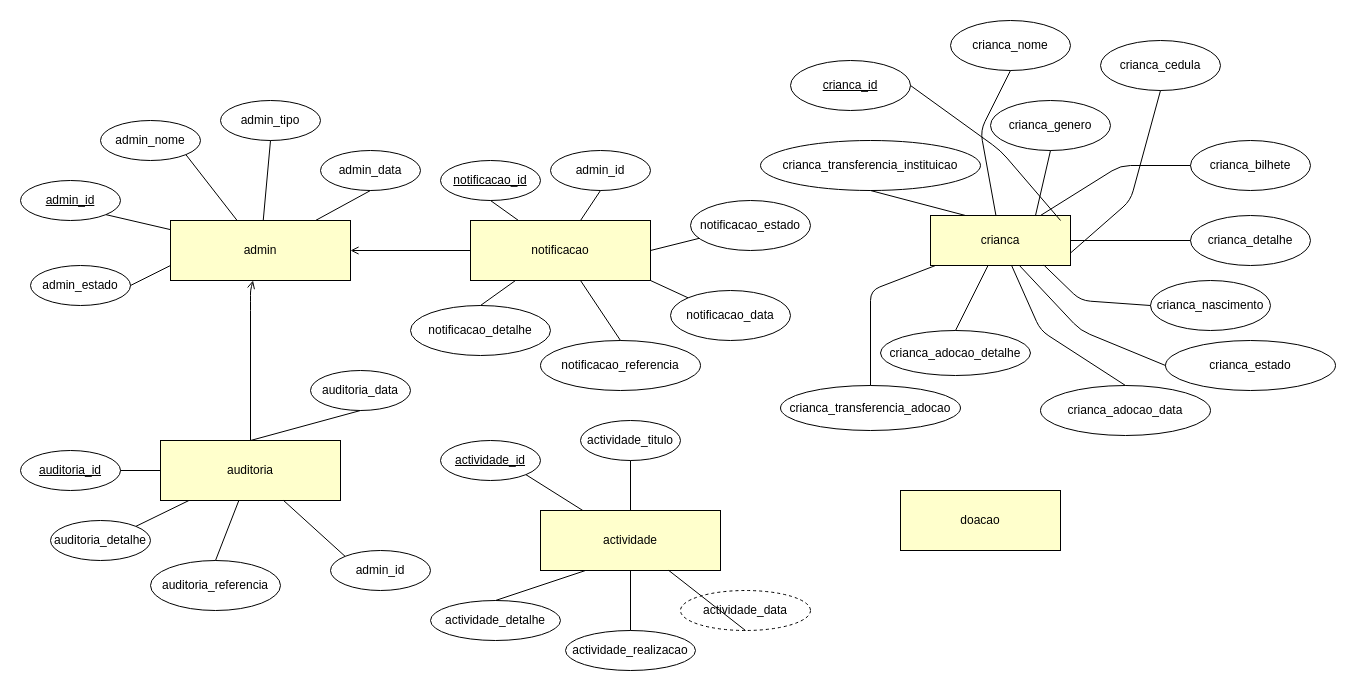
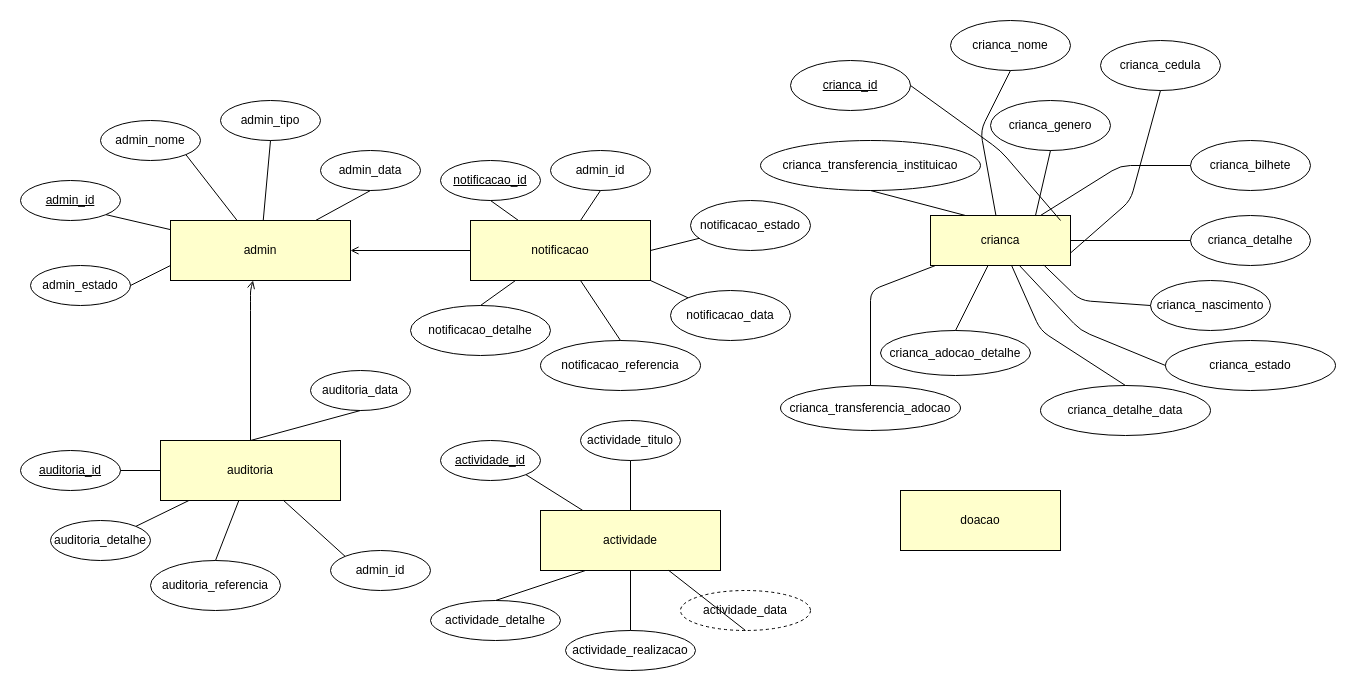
node "crianca_adocao_data": label "crianca_adocao_data" -> "crianca_detalhe_data"
